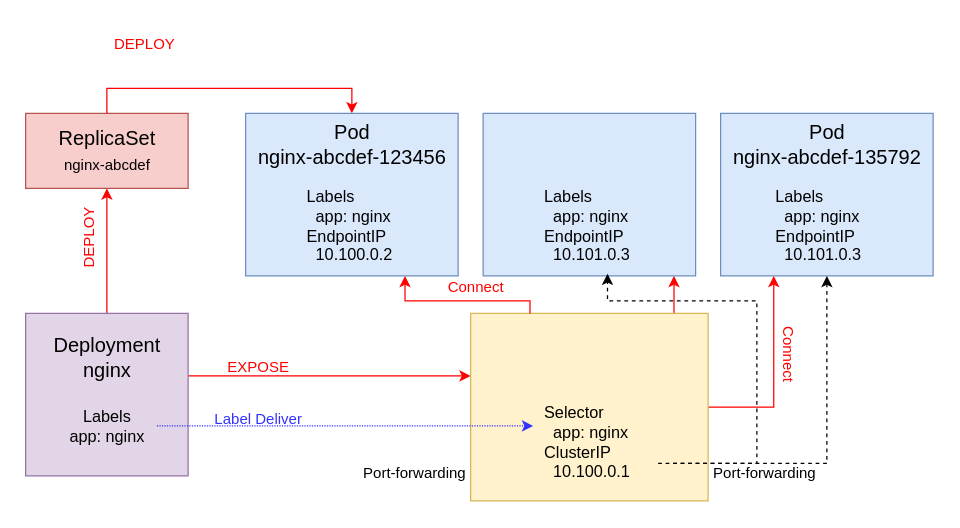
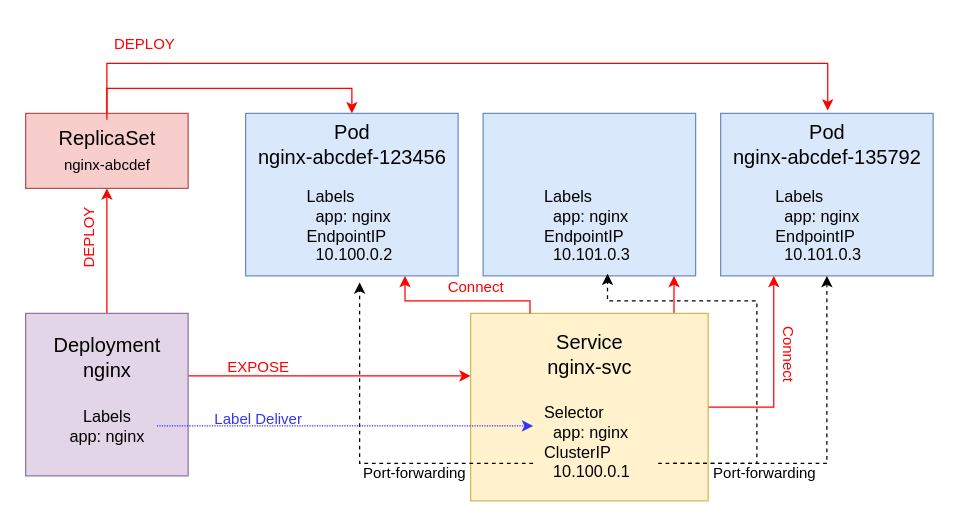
edge "ReplicaSet nginx-abcdef" -> "Pod nginx-abcdef-135792": added
node "Service nginx-svc": added
edge "Selector app: nginx ClusterIP 10.100.0.1" -> "Labels app: nginx EndpointIP 10.100.0.2": added
